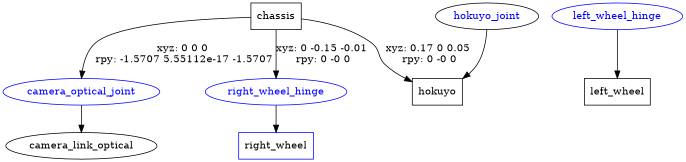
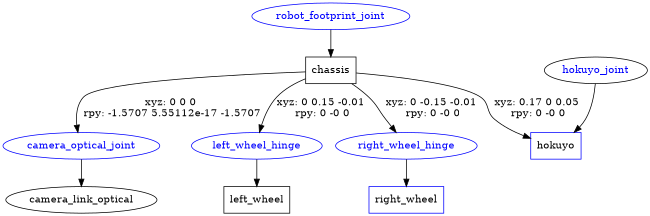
node "robot_footprint_joint": added
node "hokuyo": color black -> blue
edge "chassis" -> "left_wheel_hinge": added, label "xyz: 0 0.15 -0.01 rpy: 0 -0 0"
